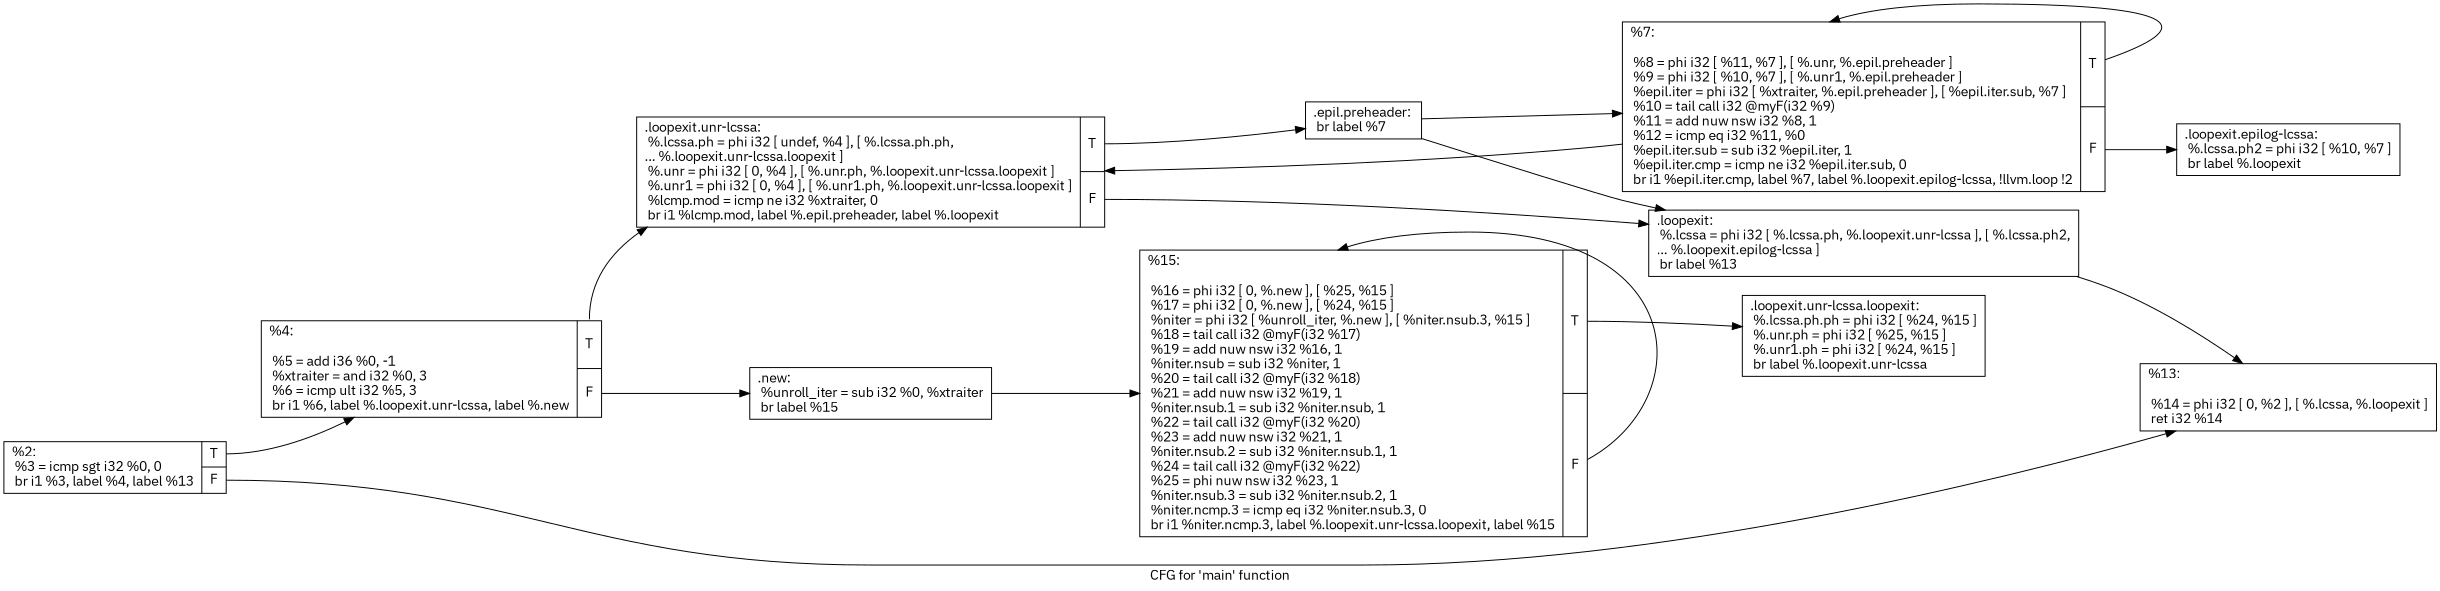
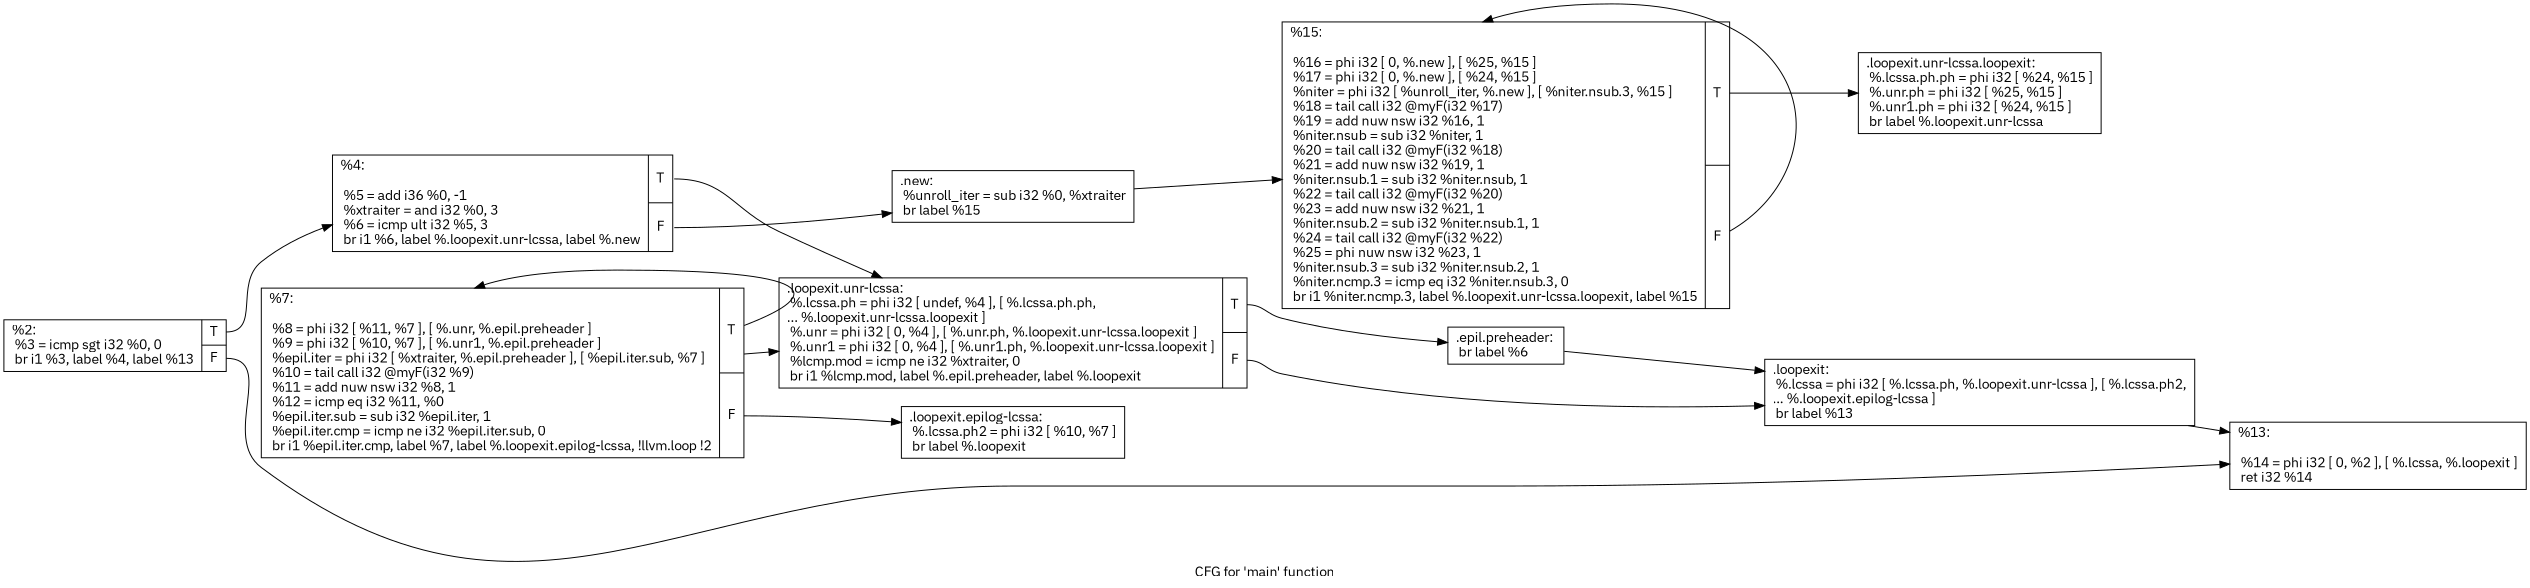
edge ".epil.preheader:" -> "%7:": removed
node ".epil.preheader:": text "br label %7" -> "br label %6"
